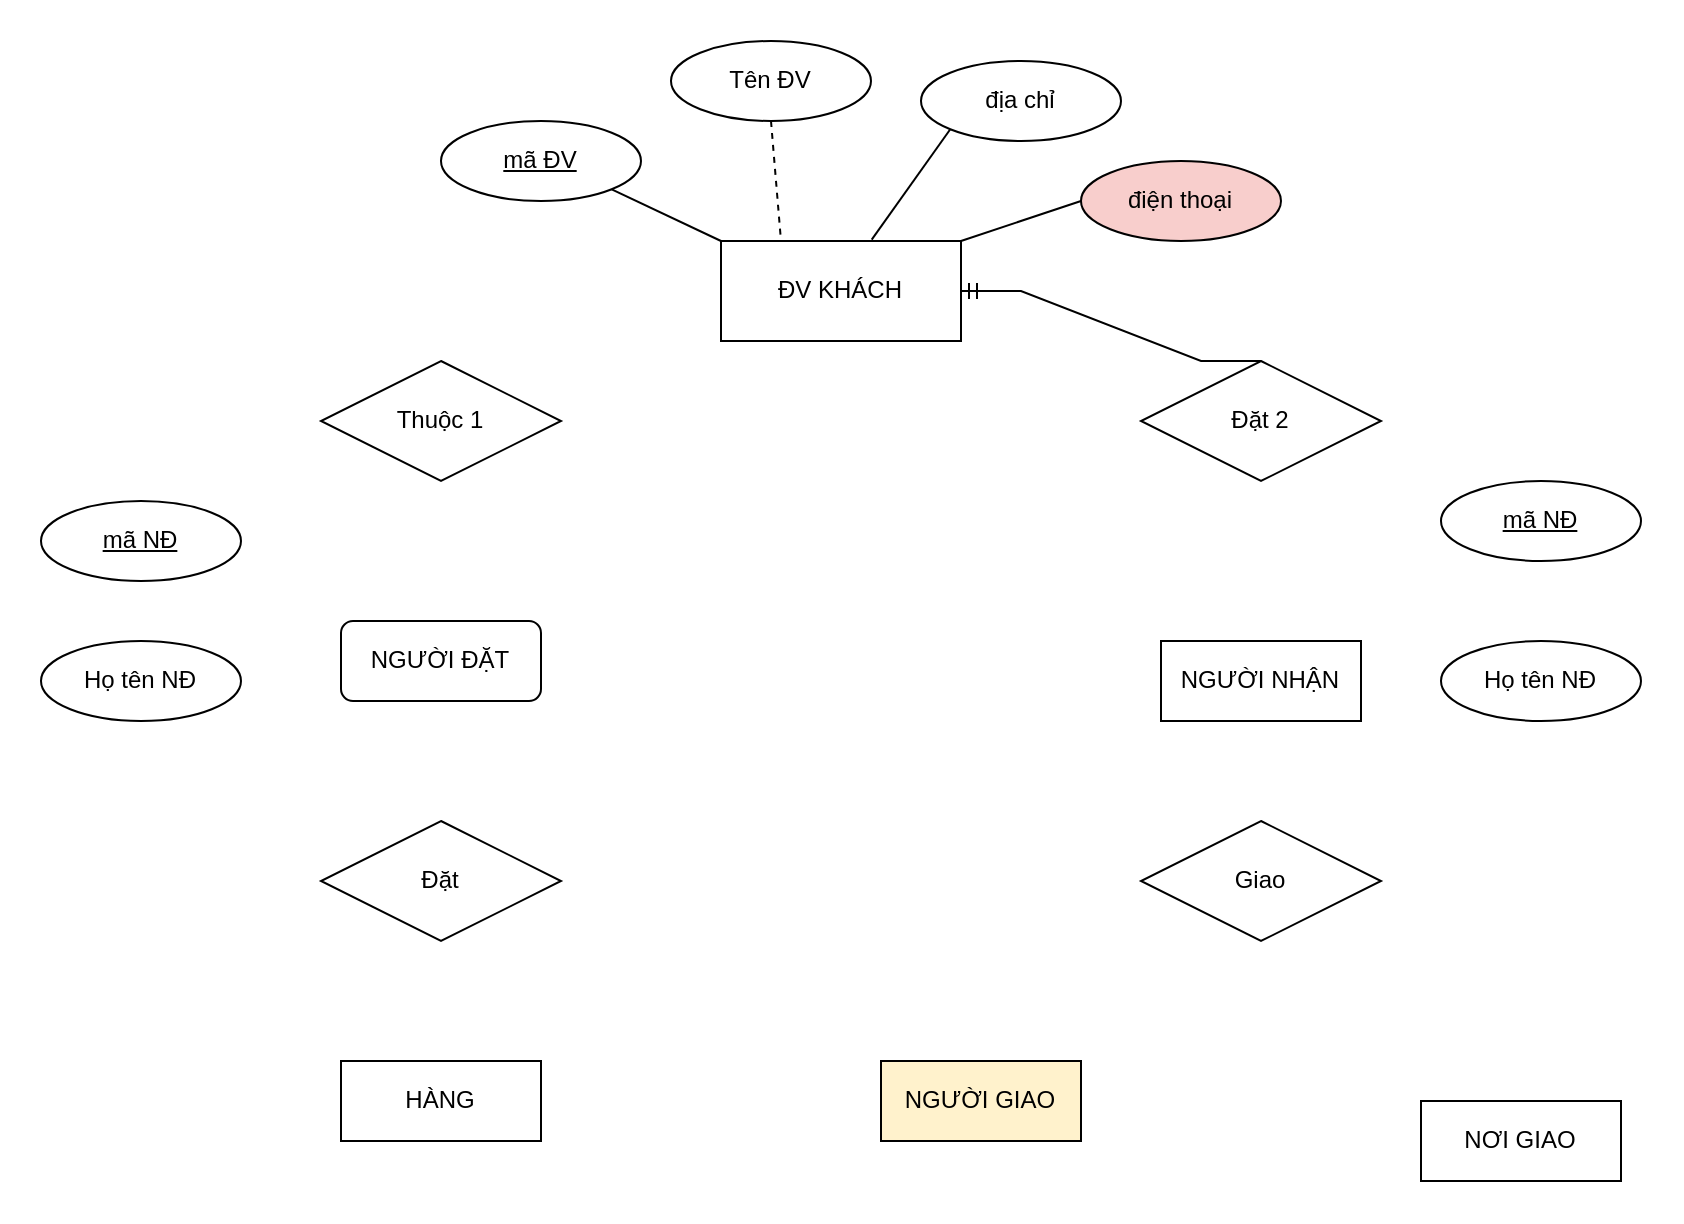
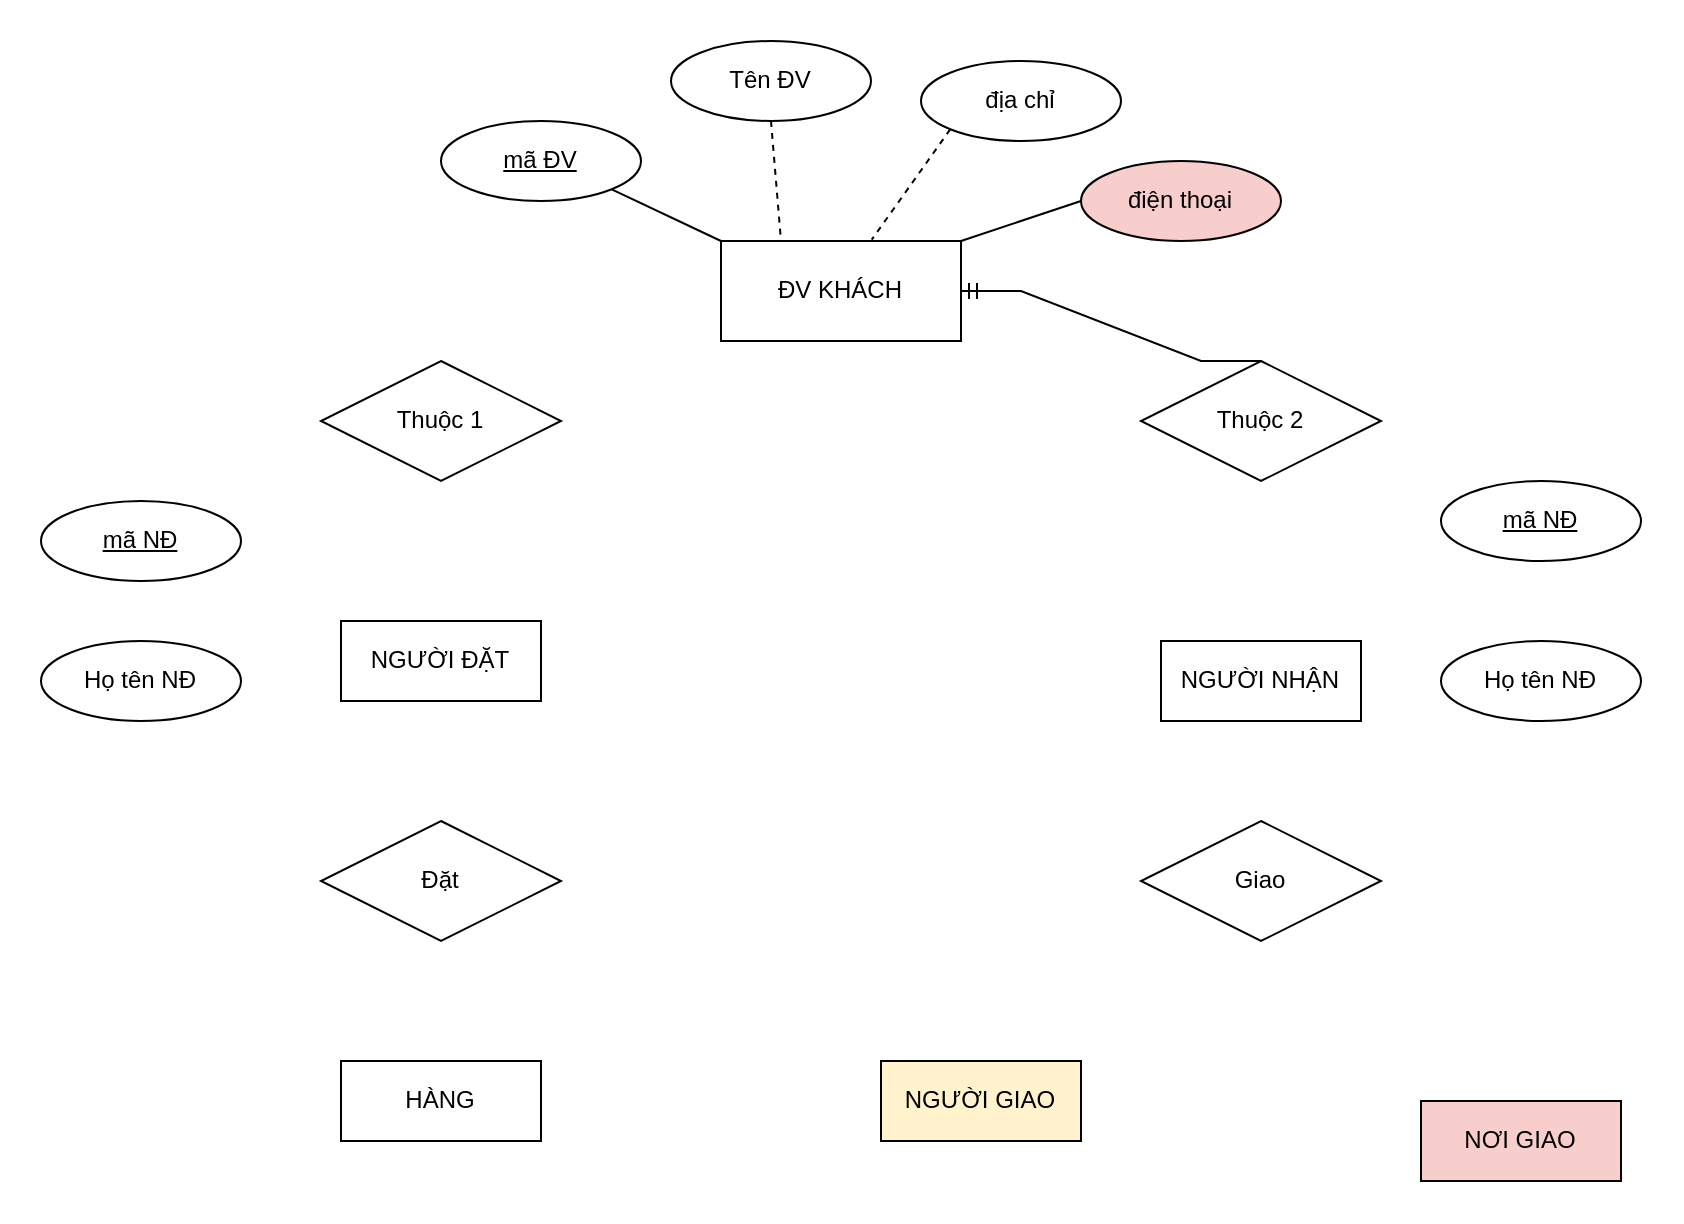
edge "địa chỉ" -- "ĐV KHÁCH": style solid -> dashed
node "Đặt 2": label "Đặt 2" -> "Thuộc 2"
node "NGƯỜI ĐẶT": shape rounded rectangle -> rectangle
node "NƠI GIAO": fillcolor #ffffff -> #f8cecc
